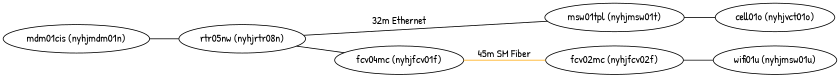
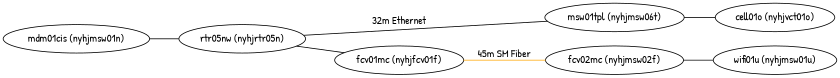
node "msw01tpl (nyhjmsw01t)": label "msw01tpl (nyhjmsw01t)" -> "msw01tpl (nyhjmsw06t)"
node "mdm01cis (nyhjmdm01n)": label "mdm01cis (nyhjmdm01n)" -> "mdm01cis (nyhjmsw01n)"
node "rtr05nw (nyhjrtr08n)": label "rtr05nw (nyhjrtr08n)" -> "rtr05nw (nyhjrtr05n)"
node "fcv04mc (nyhjfcv01f)": label "fcv04mc (nyhjfcv01f)" -> "fcv01mc (nyhjfcv01f)"
node "fcv02mc (nyhjfcv02f)": label "fcv02mc (nyhjfcv02f)" -> "fcv02mc (nyhjmsw02f)"
